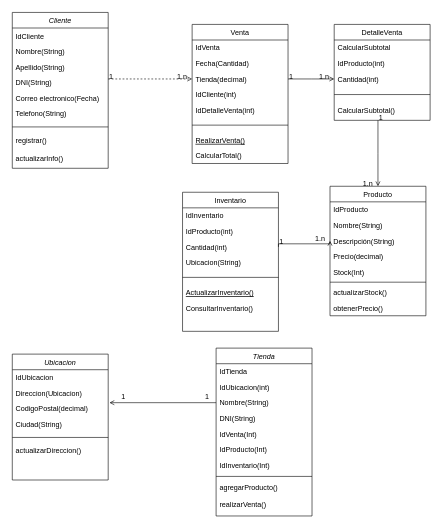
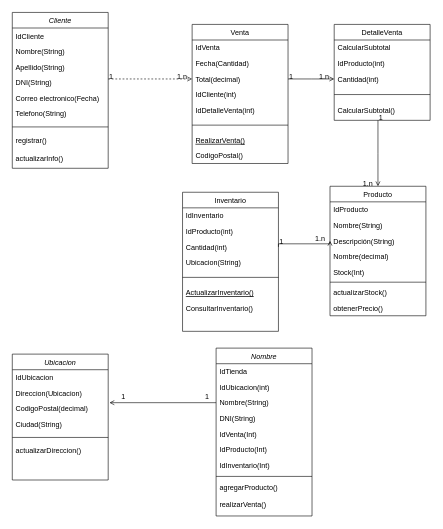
node "Tienda(decimal)": label "Tienda(decimal)" -> "Total(decimal)"
node "CalcularTotal()": label "CalcularTotal()" -> "CodigoPostal()"
node "Precio(decimal)": label "Precio(decimal)" -> "Nombre(decimal)"
node "Tienda": label "Tienda" -> "Nombre"
